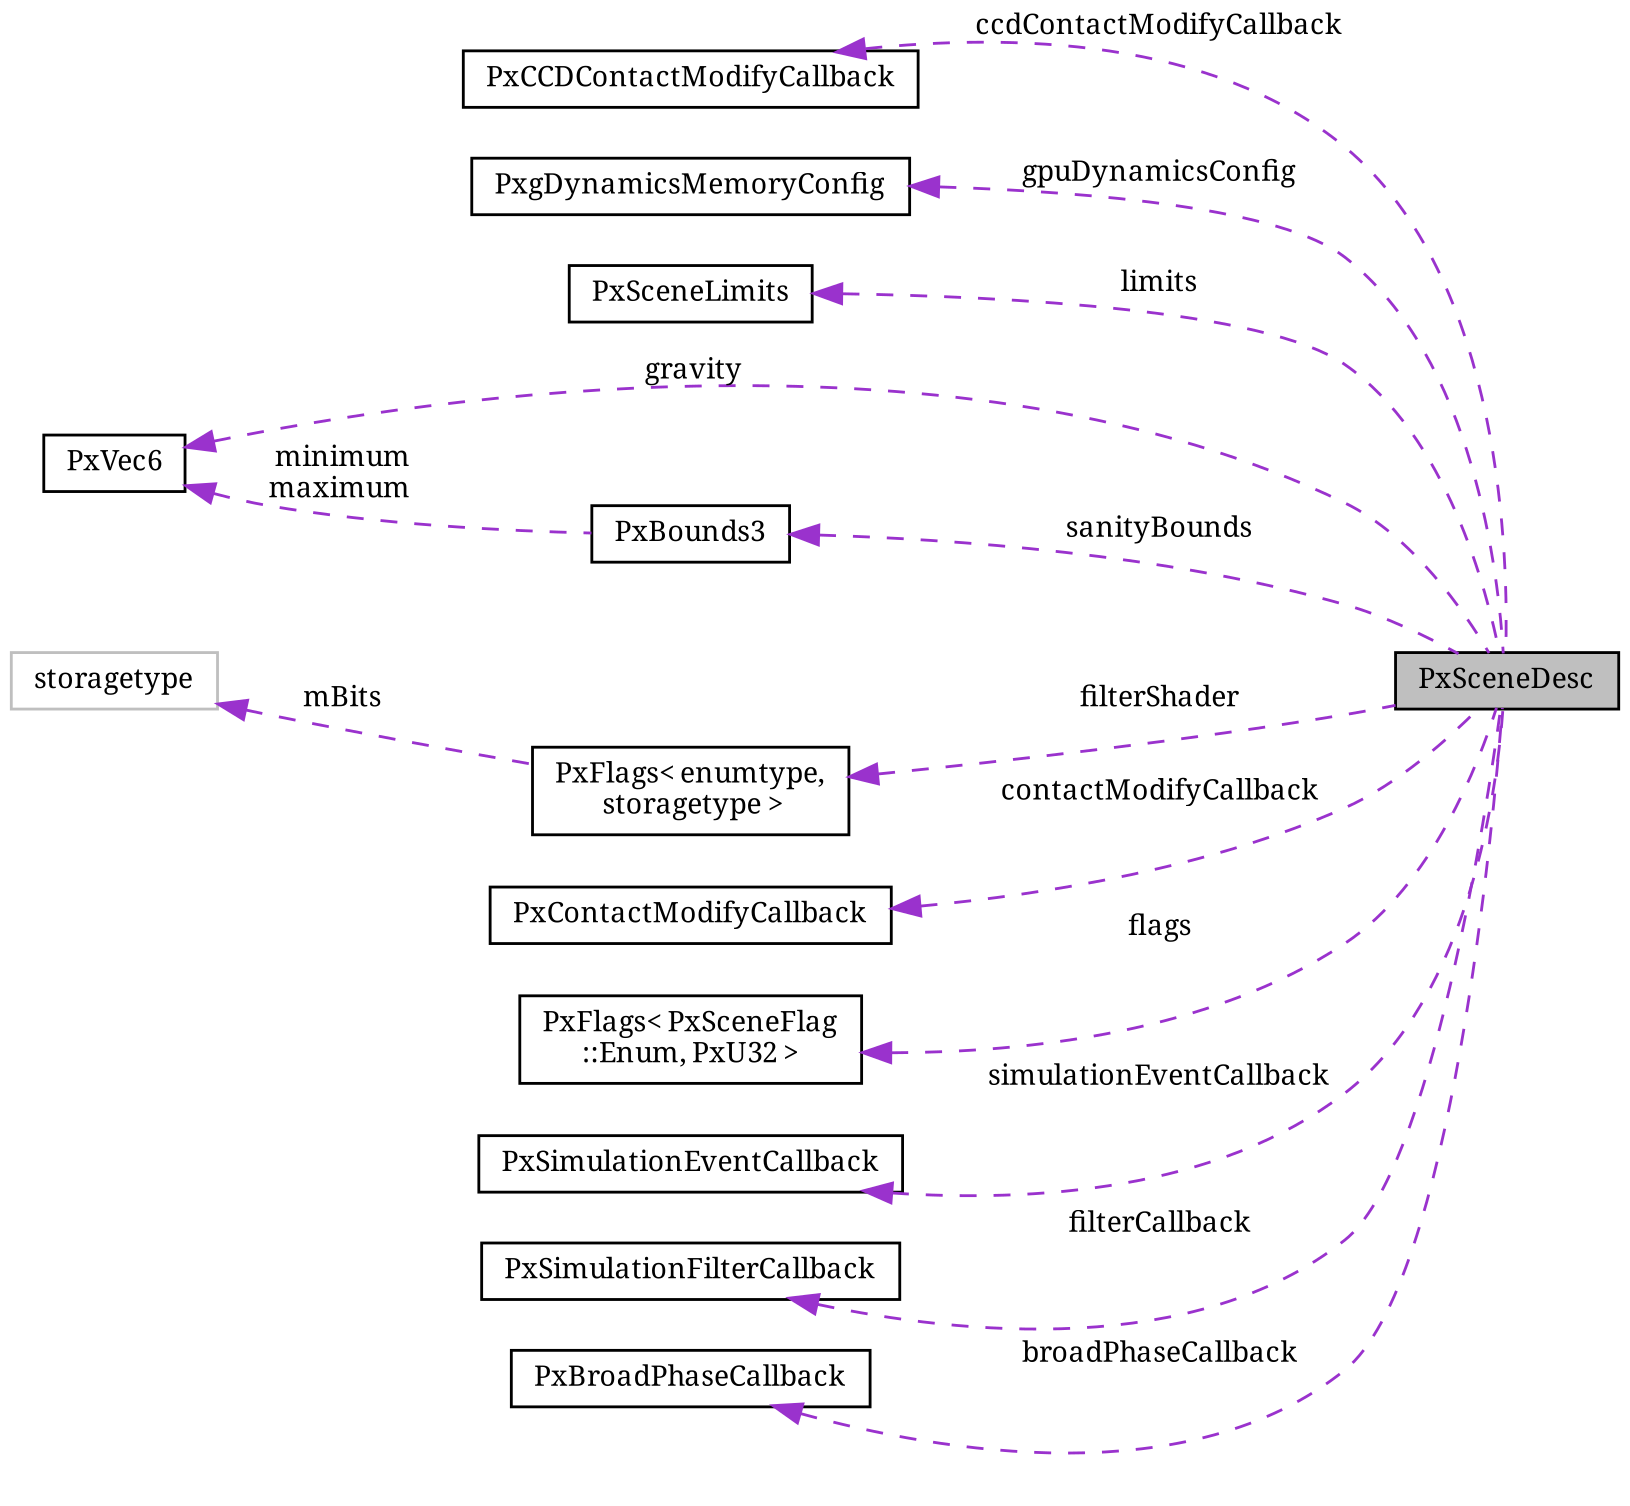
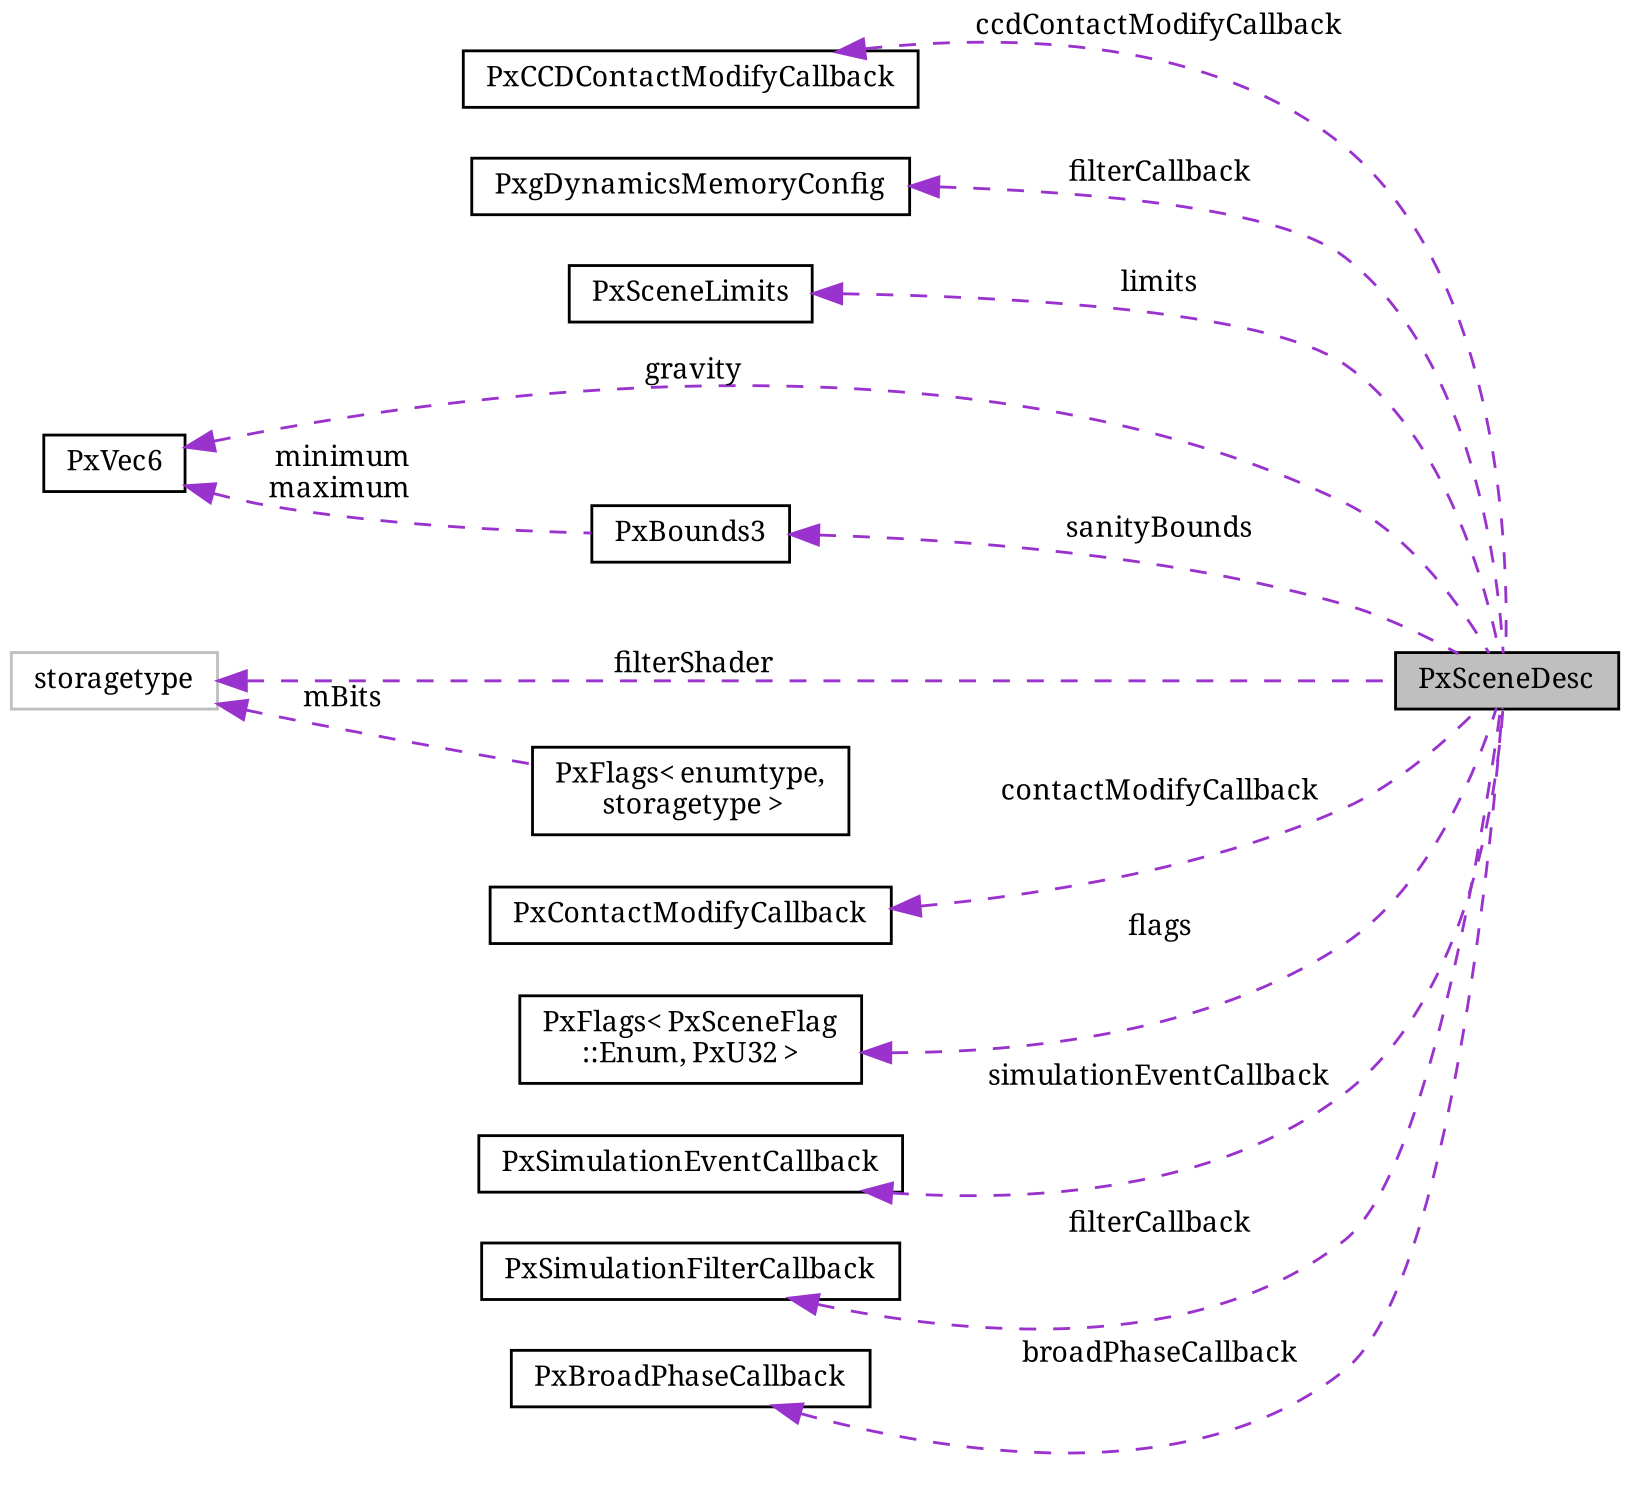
edge "PxSceneDesc" -> "PxgDynamicsMemoryConfig": label " gpuDynamicsConfig" -> " filterCallback"
edge "PxSceneDesc" -> "PxFlags< enumtype, storagetype >": now "PxSceneDesc" -> "storagetype"
